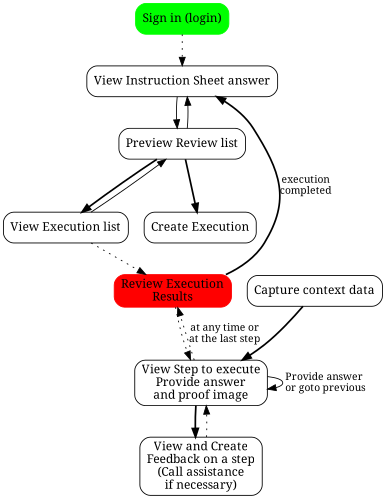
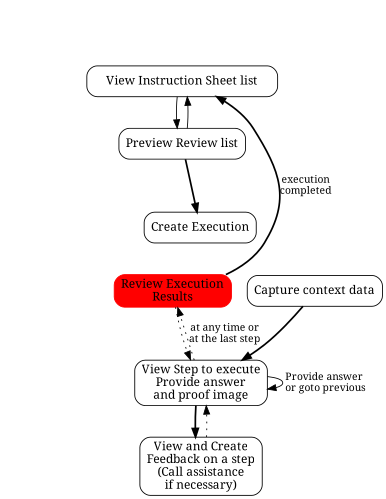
node "Sign in (login)": removed
node "View Instruction Sheet answer": label "View Instruction Sheet answer" -> "View Instruction Sheet list"
node "View Execution list": removed
